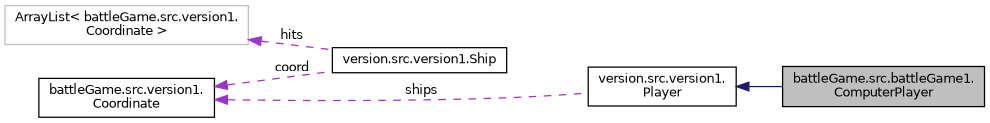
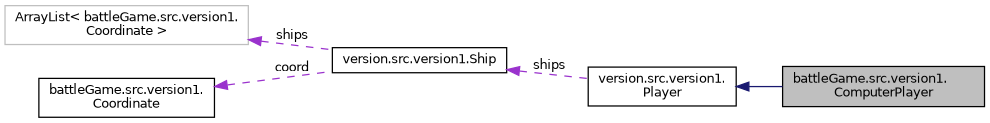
edge "version.src.version1.Ship" -> "ArrayList< battleGame.src.version1. Coordinate >": label " hits" -> " ships"
node "battleGame.src.battleGame1. ComputerPlayer": label "battleGame.src.battleGame1. ComputerPlayer" -> "battleGame.src.version1. ComputerPlayer"
edge "version.src.version1. Player" -> "battleGame.src.version1. Coordinate": now "version.src.version1. Player" -> "version.src.version1.Ship"
